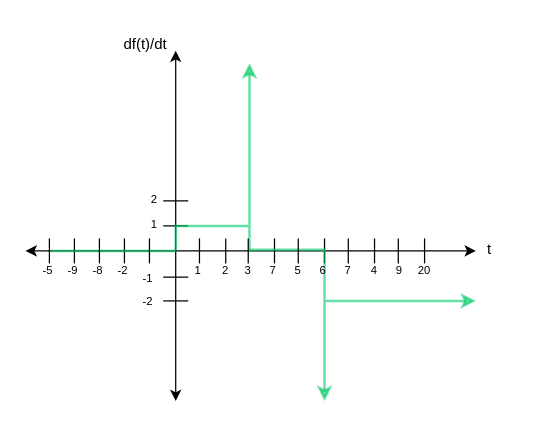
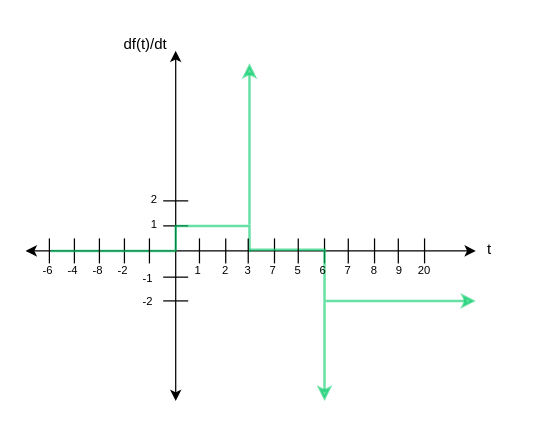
node "-5": label "-5" -> "-6"
node "-9": label "-9" -> "-4"
node "4": label "4" -> "8"
